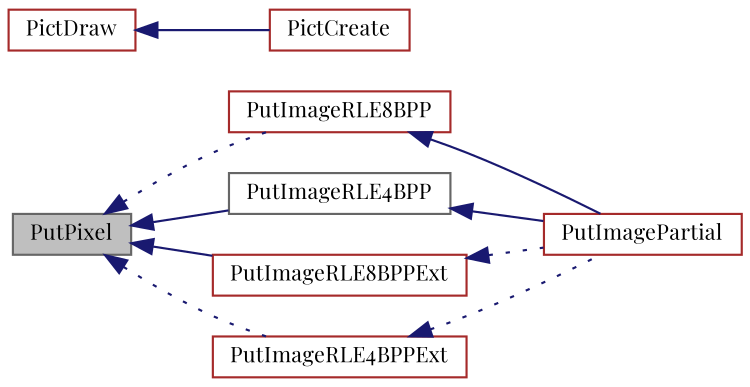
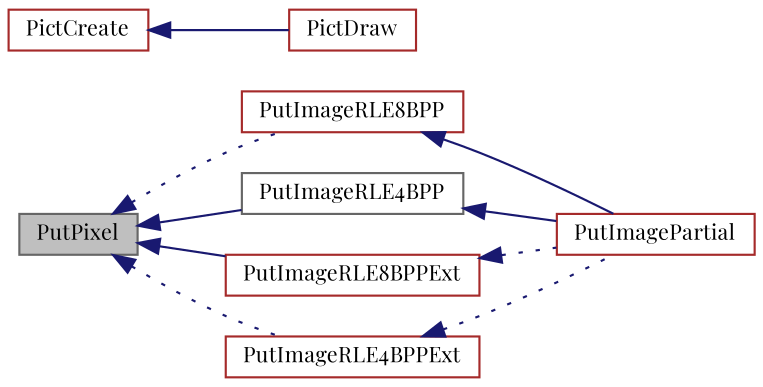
edge "PictCreate" -> "PictDraw": reversed
